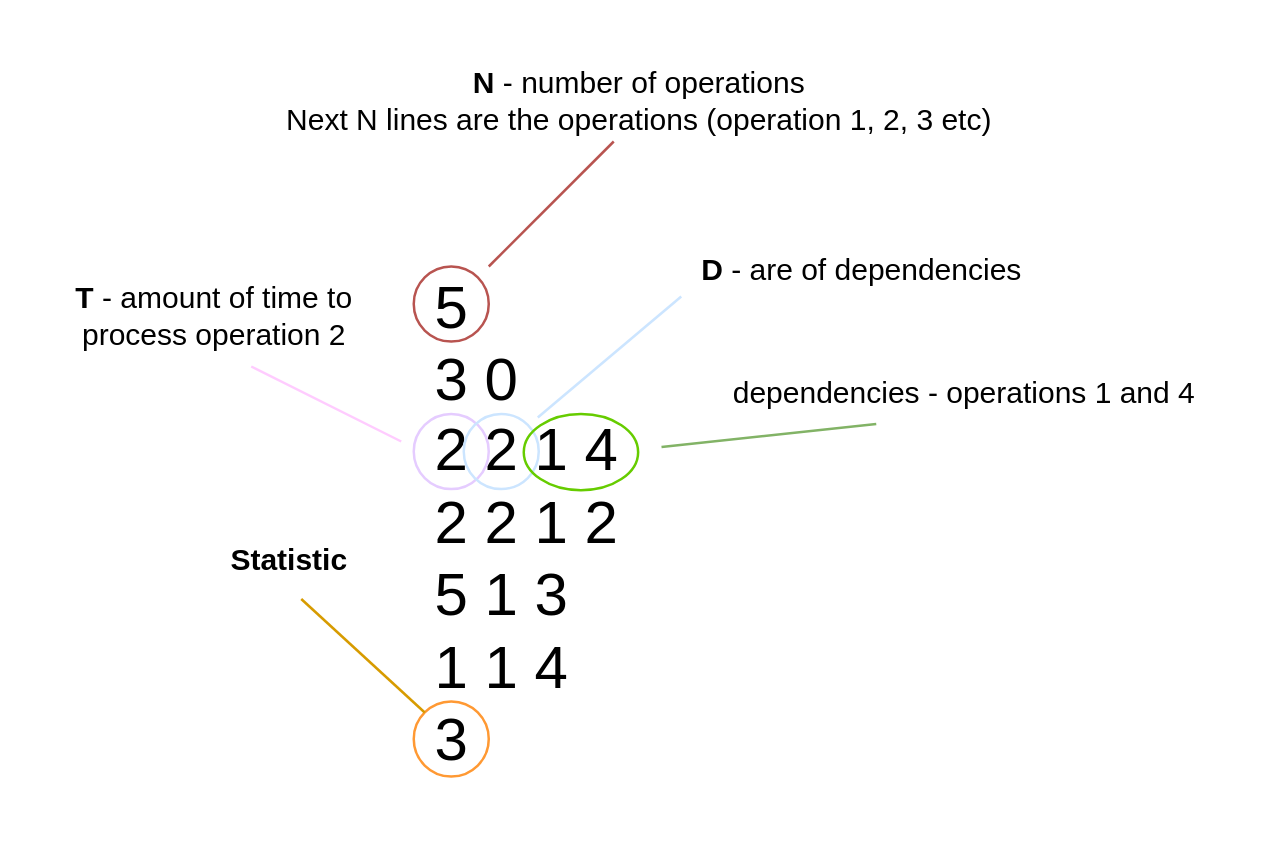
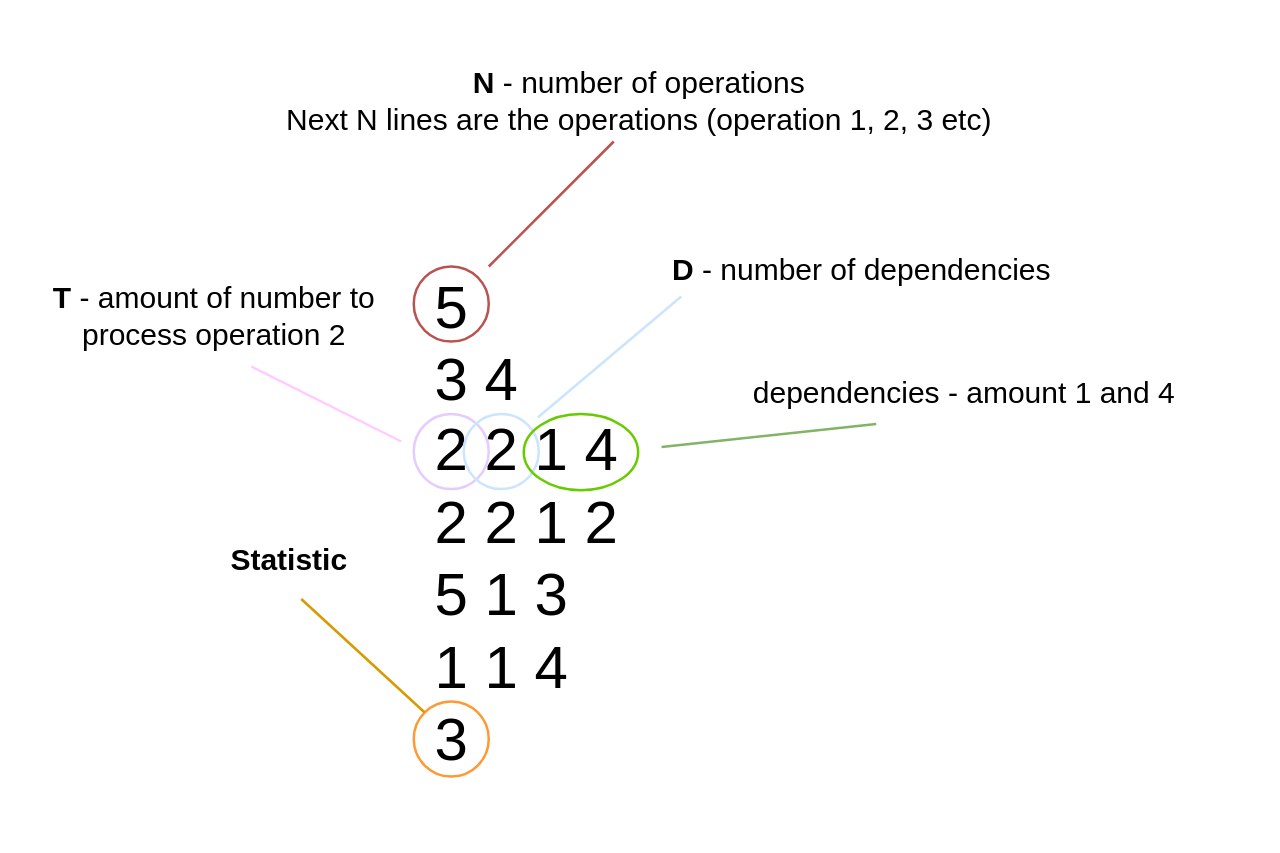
node "D - are of dependencies": label "D - are of dependencies" -> "D - number of dependencies"
node "T - amount of time to process operation 2": label "T - amount of time to process operation 2" -> "T - amount of number to process operation 2"
node "dependencies - operations 1 and 4": label "dependencies - operations 1 and 4" -> "dependencies - amount 1 and 4"
node "5 3 0 2 2 1 4 2 2 1 2 5 1 3 1 1 4 3": label "5 3 0 2 2 1 4 2 2 1 2 5 1 3 1 1 4 3" -> "5 3 4 2 2 1 4 2 2 1 2 5 1 3 1 1 4 3"
